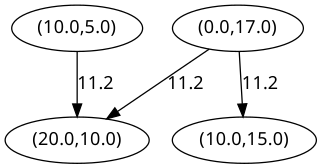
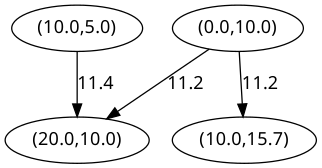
node "(0.0,17.0)": label "(0.0,17.0)" -> "(0.0,10.0)"
edge "(10.0,5.0)" -> "(20.0,10.0)": label "11.2" -> "11.4"
node "(10.0,15.0)": label "(10.0,15.0)" -> "(10.0,15.7)"
